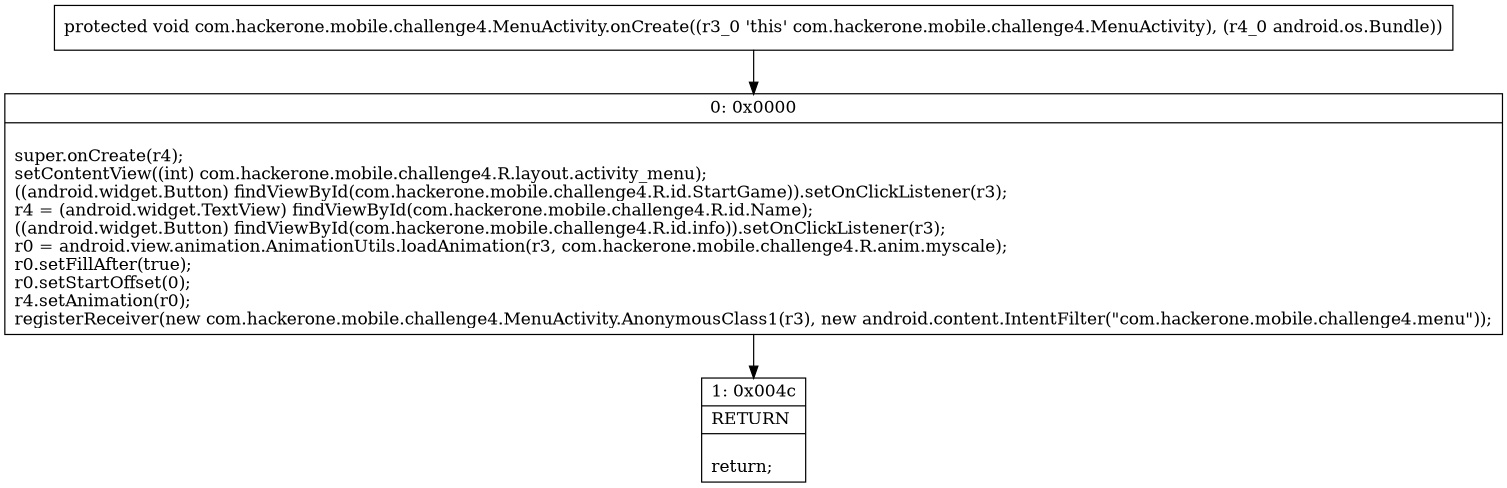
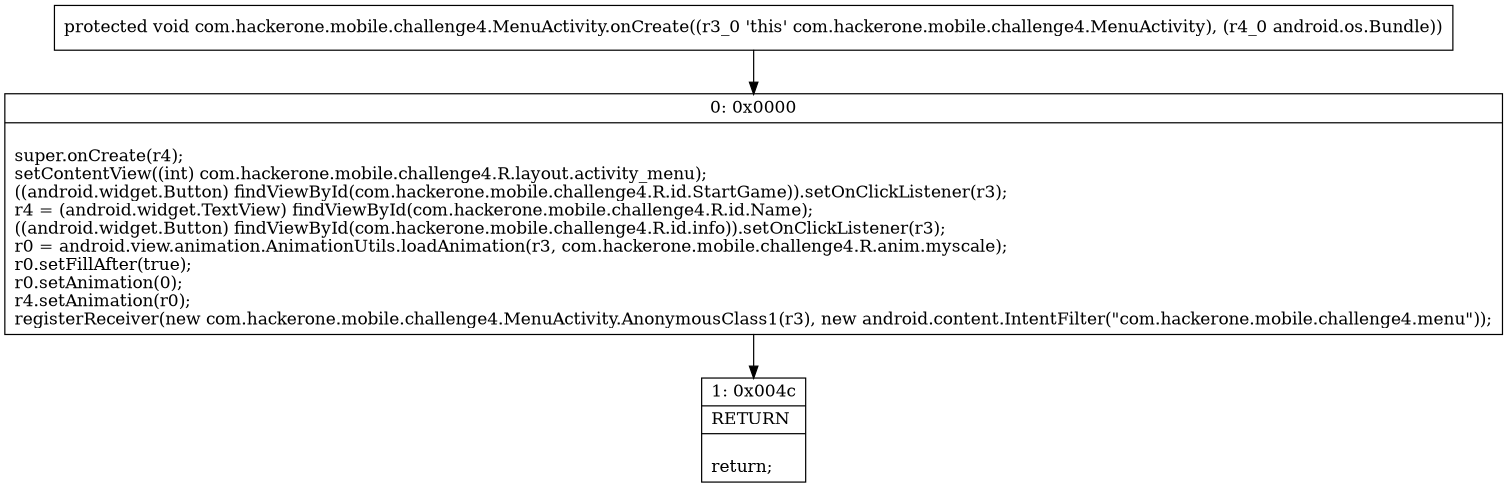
node "0: 0x0000": text "r0.setStartOffset(0);" -> "r0.setAnimation(0);"
